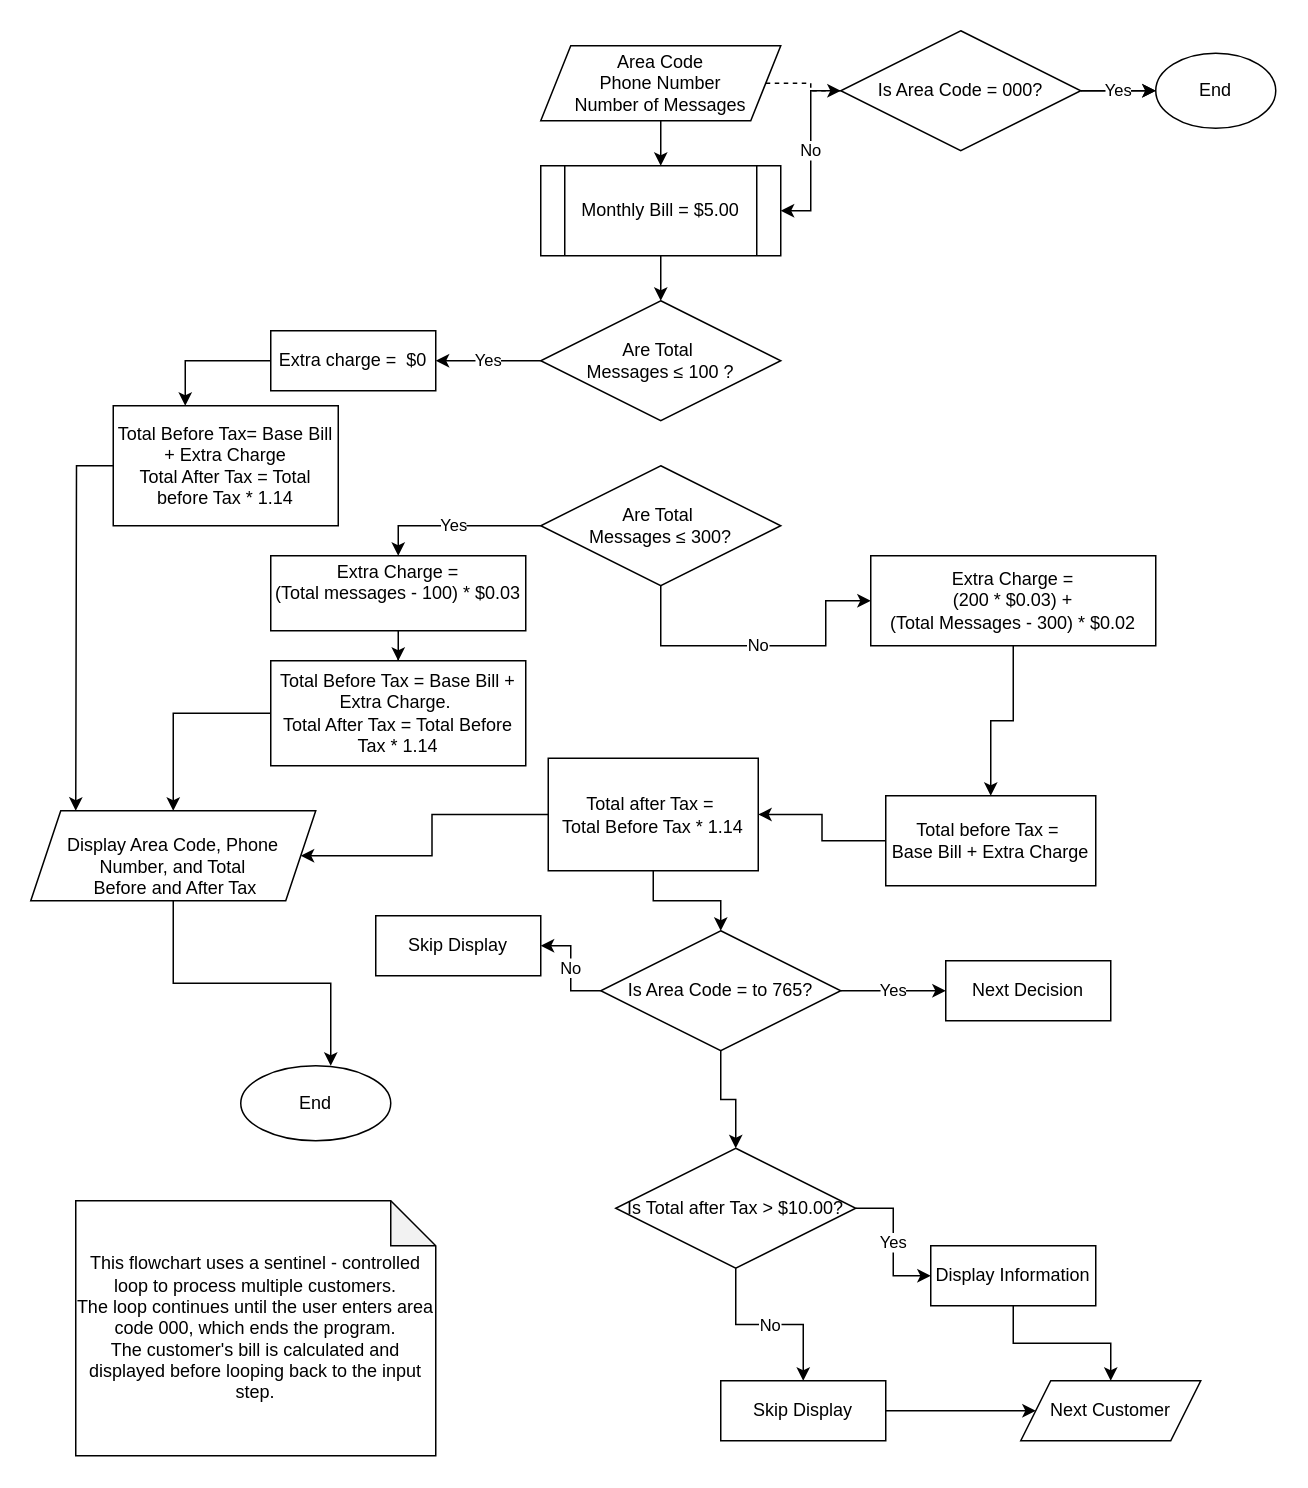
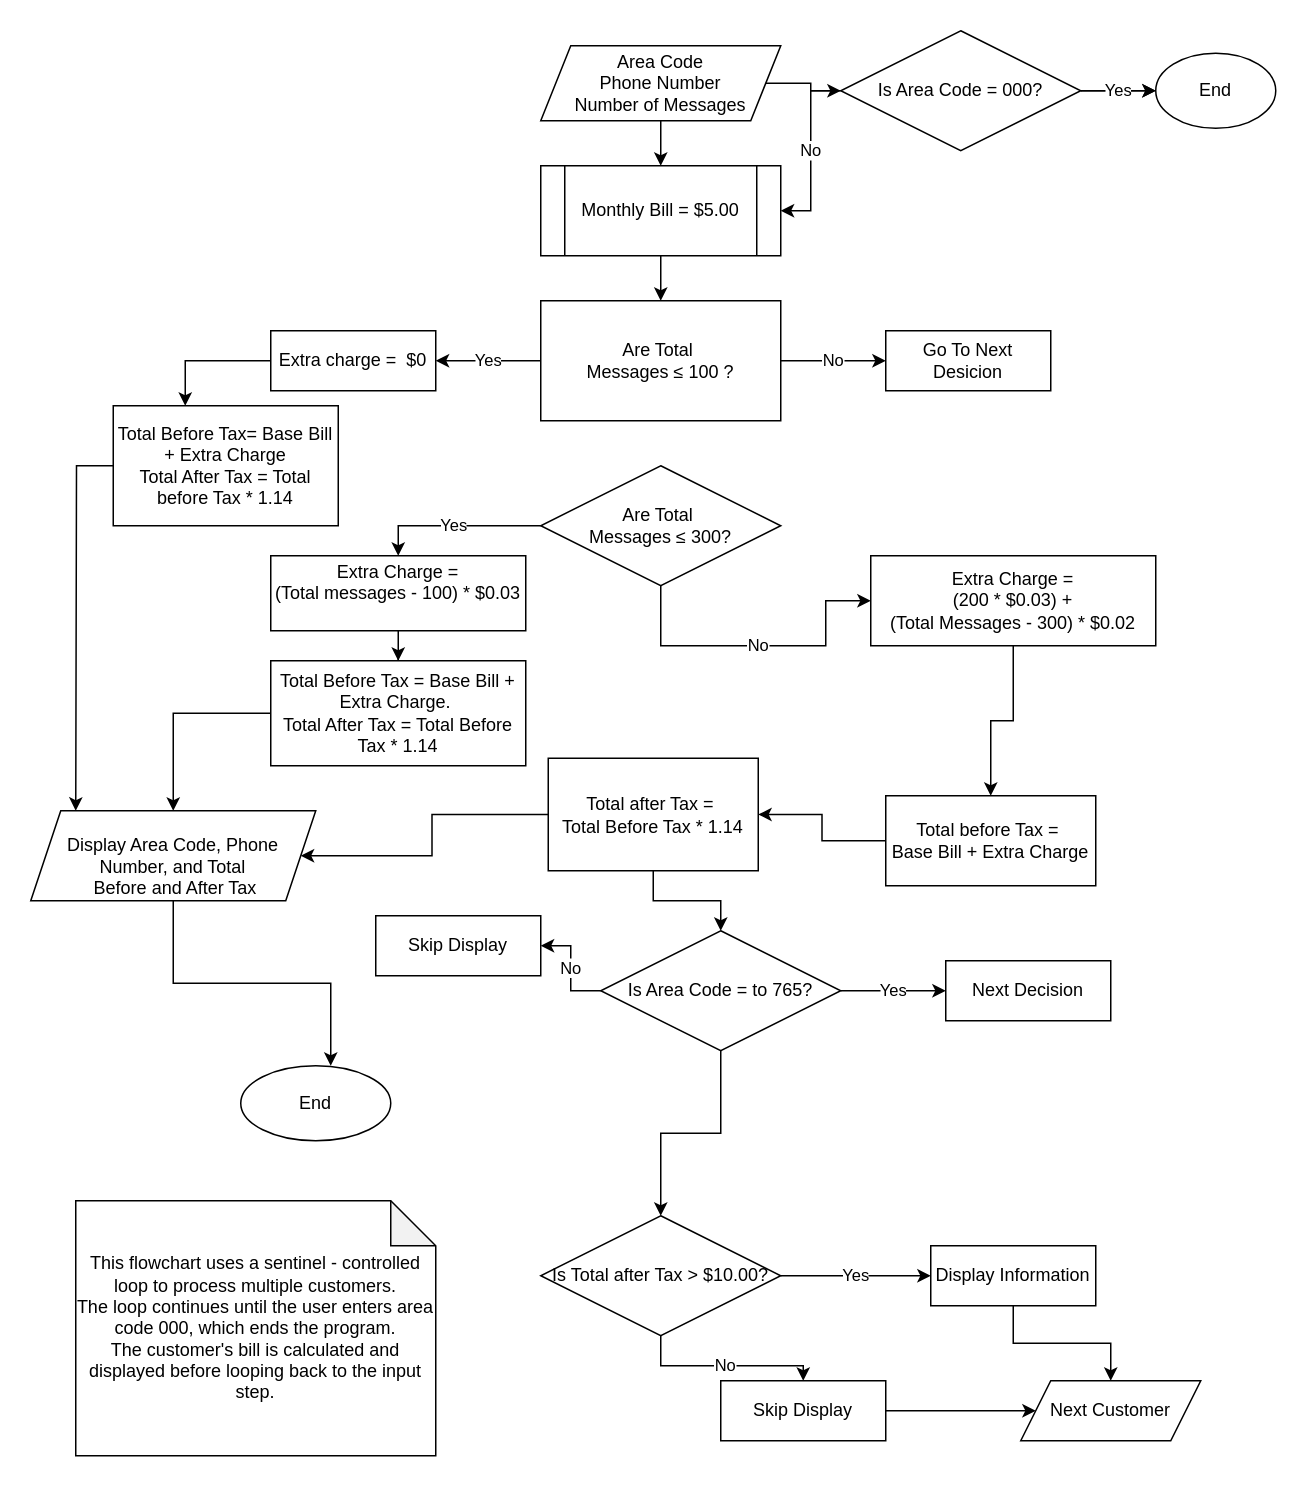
edge "Area Code Phone Number Number of Messages" -> "Is Area Code = 000?": style dashed -> solid
node "Are Total Messages ≤ 100 ?": shape diamond -> rectangle
edge "Are Total Messages ≤ 100 ?" -> "Go To Next Desicion": added, label "No"
node "Go To Next Desicion": added
node "Is Total after Tax > $10.00?": moved (736, 1208) -> (661, 1276)
